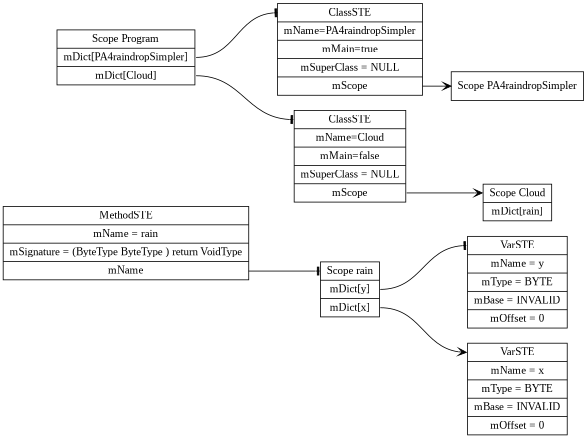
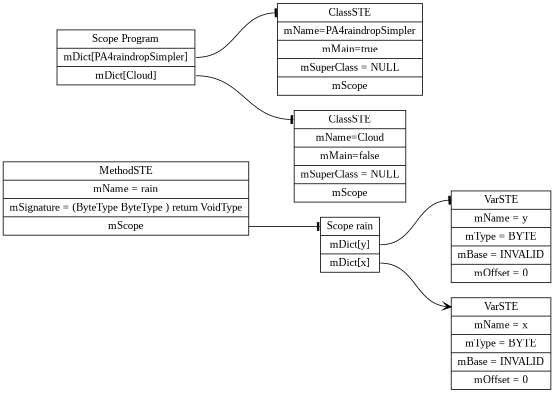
node "Scope PA4raindropSimpler": removed
node "Scope Cloud": removed
node "MethodSTE": text "mName" -> "mScope"
